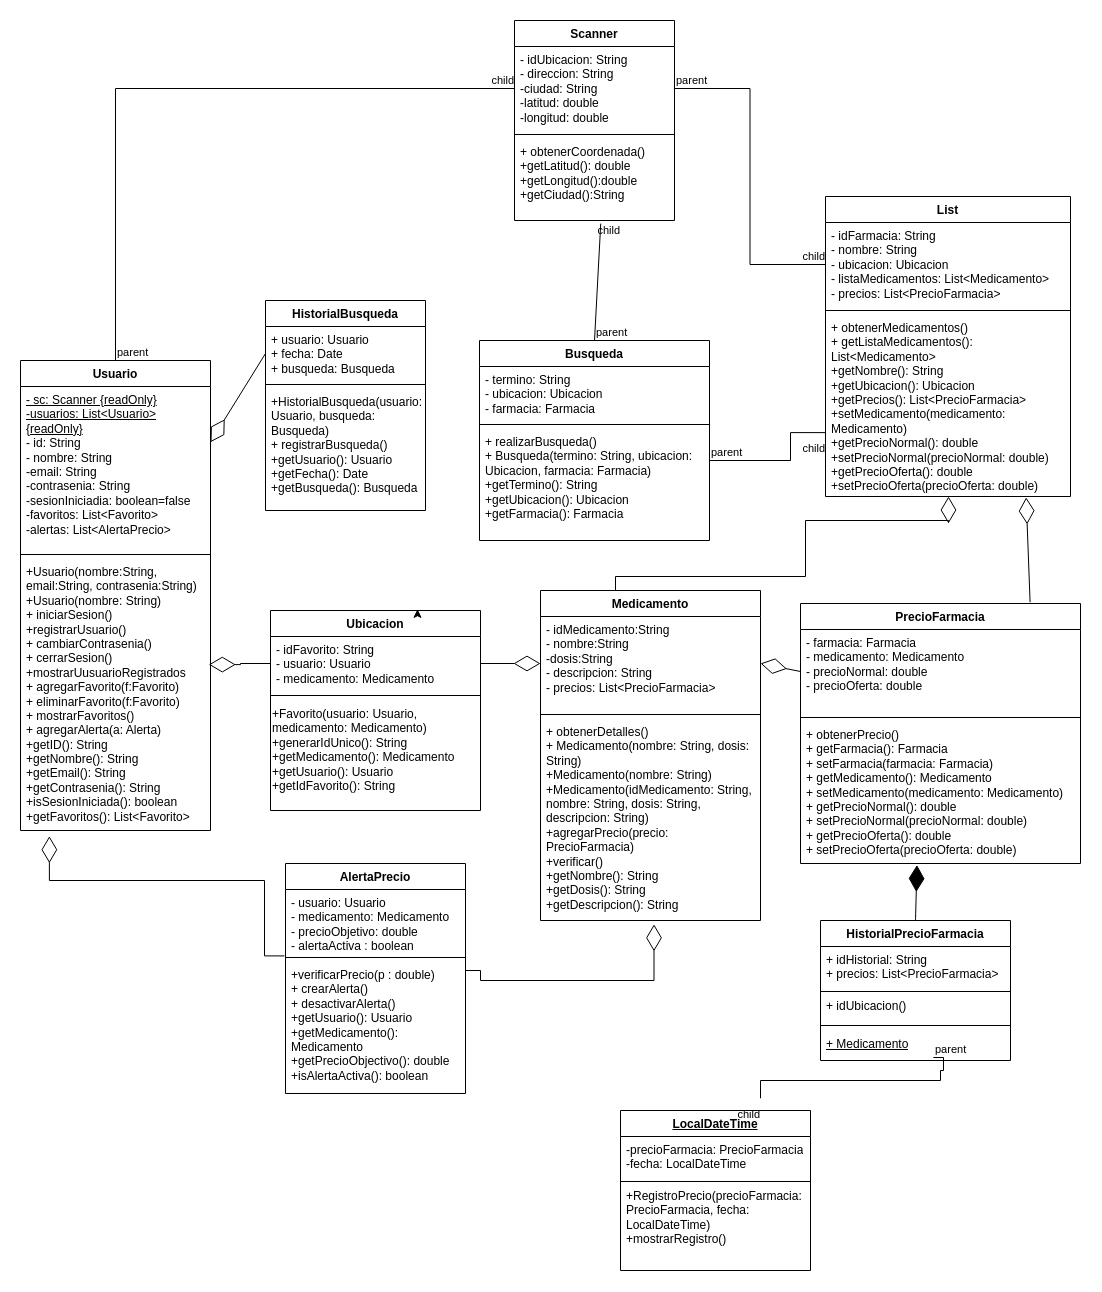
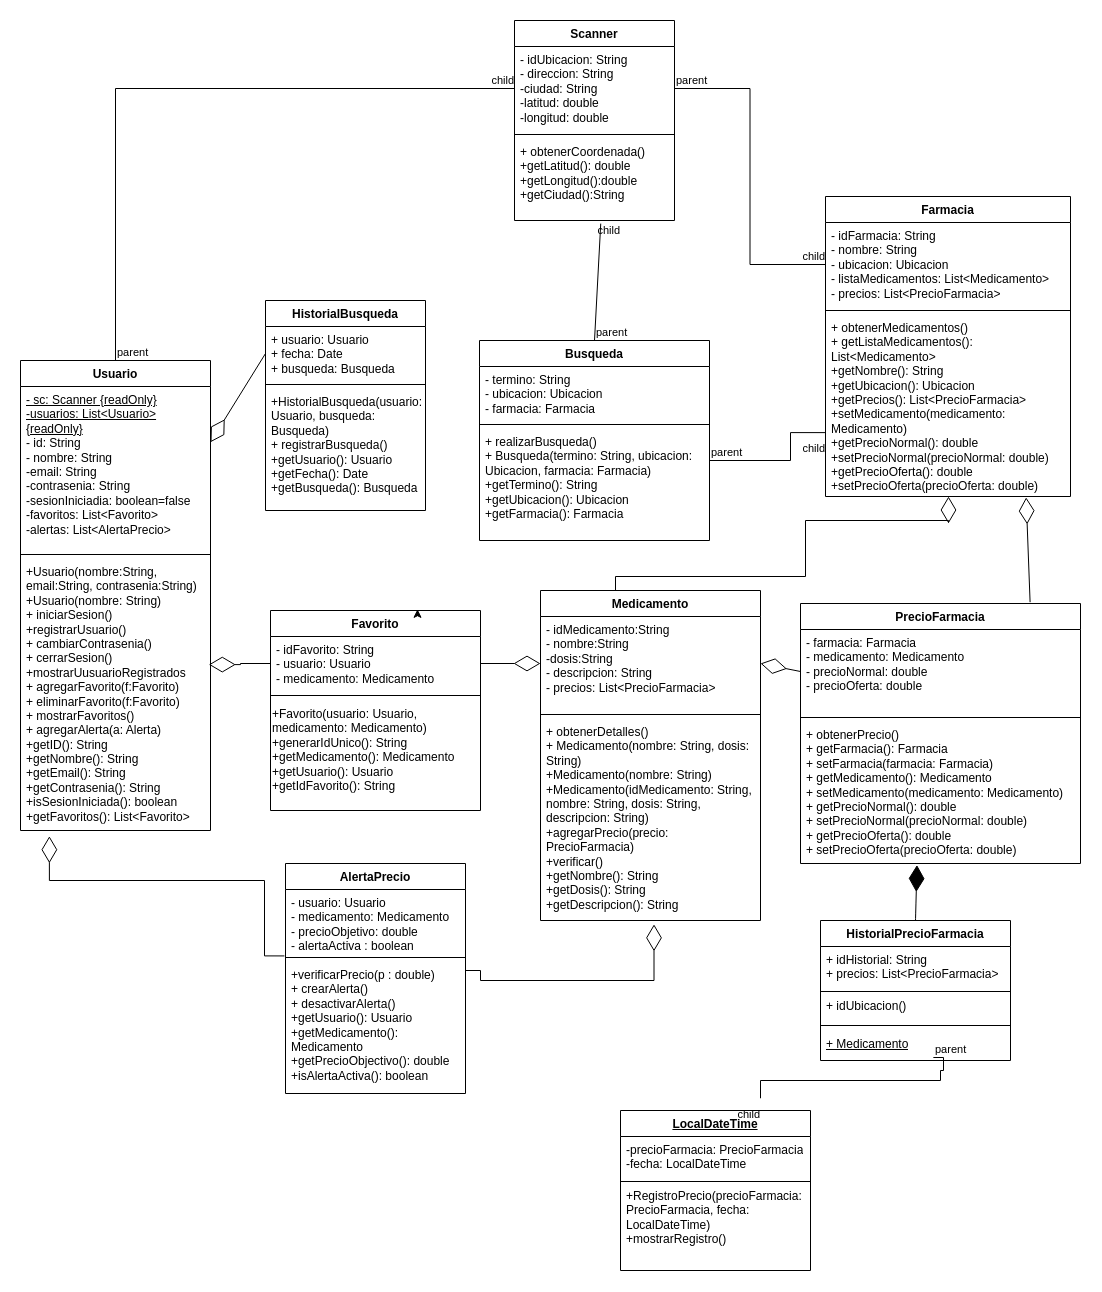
node "List": label "List" -> "Farmacia"
node "Ubicacion": label "Ubicacion" -> "Favorito"
